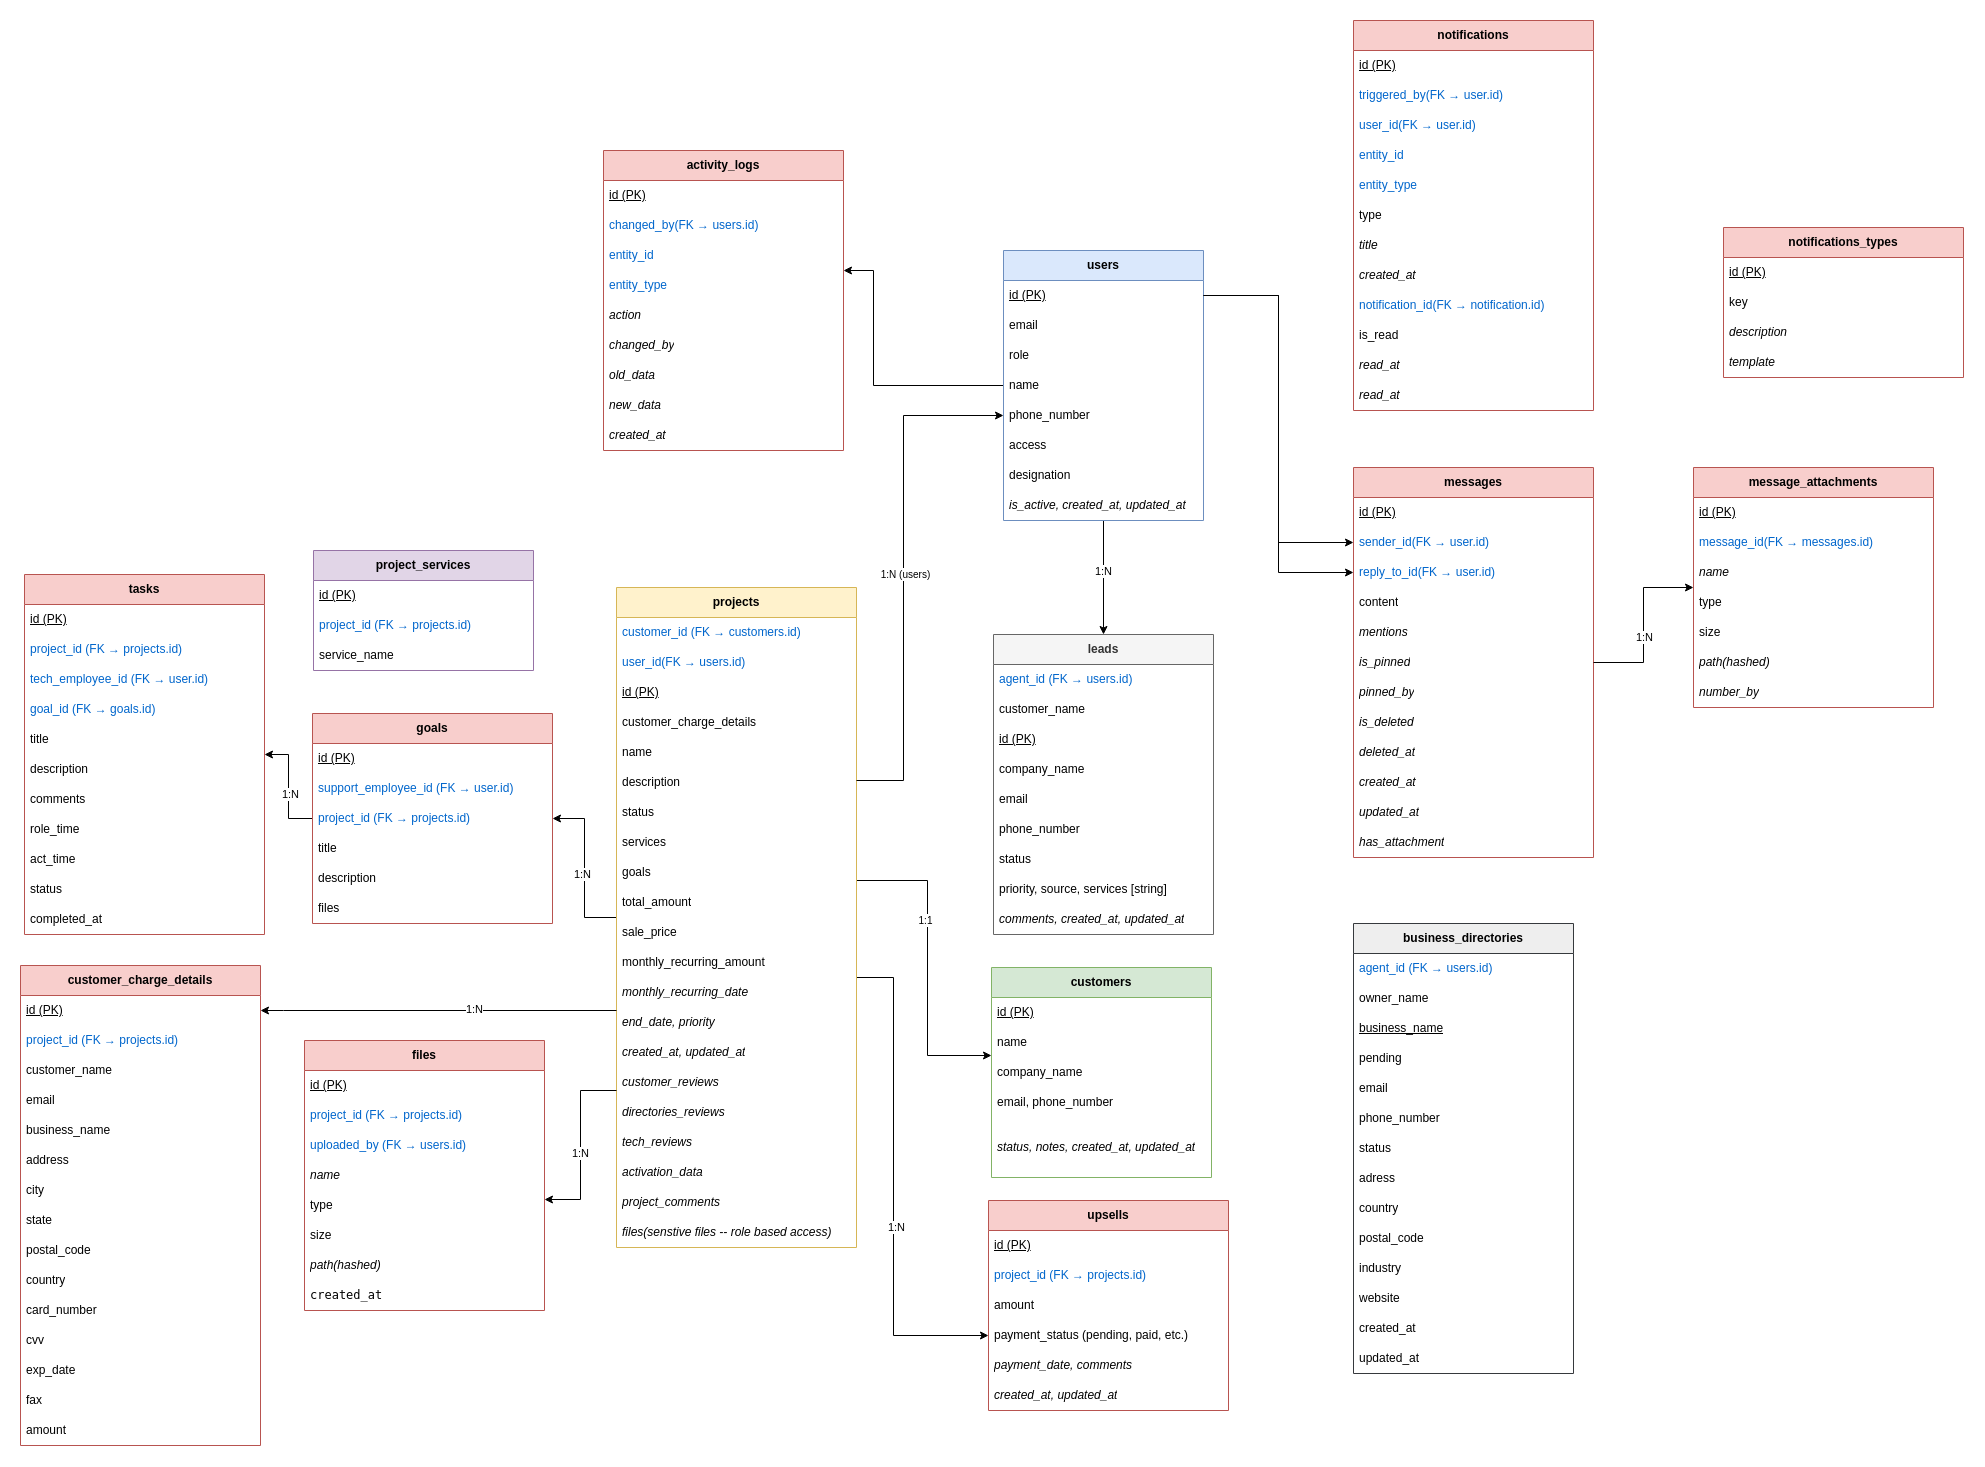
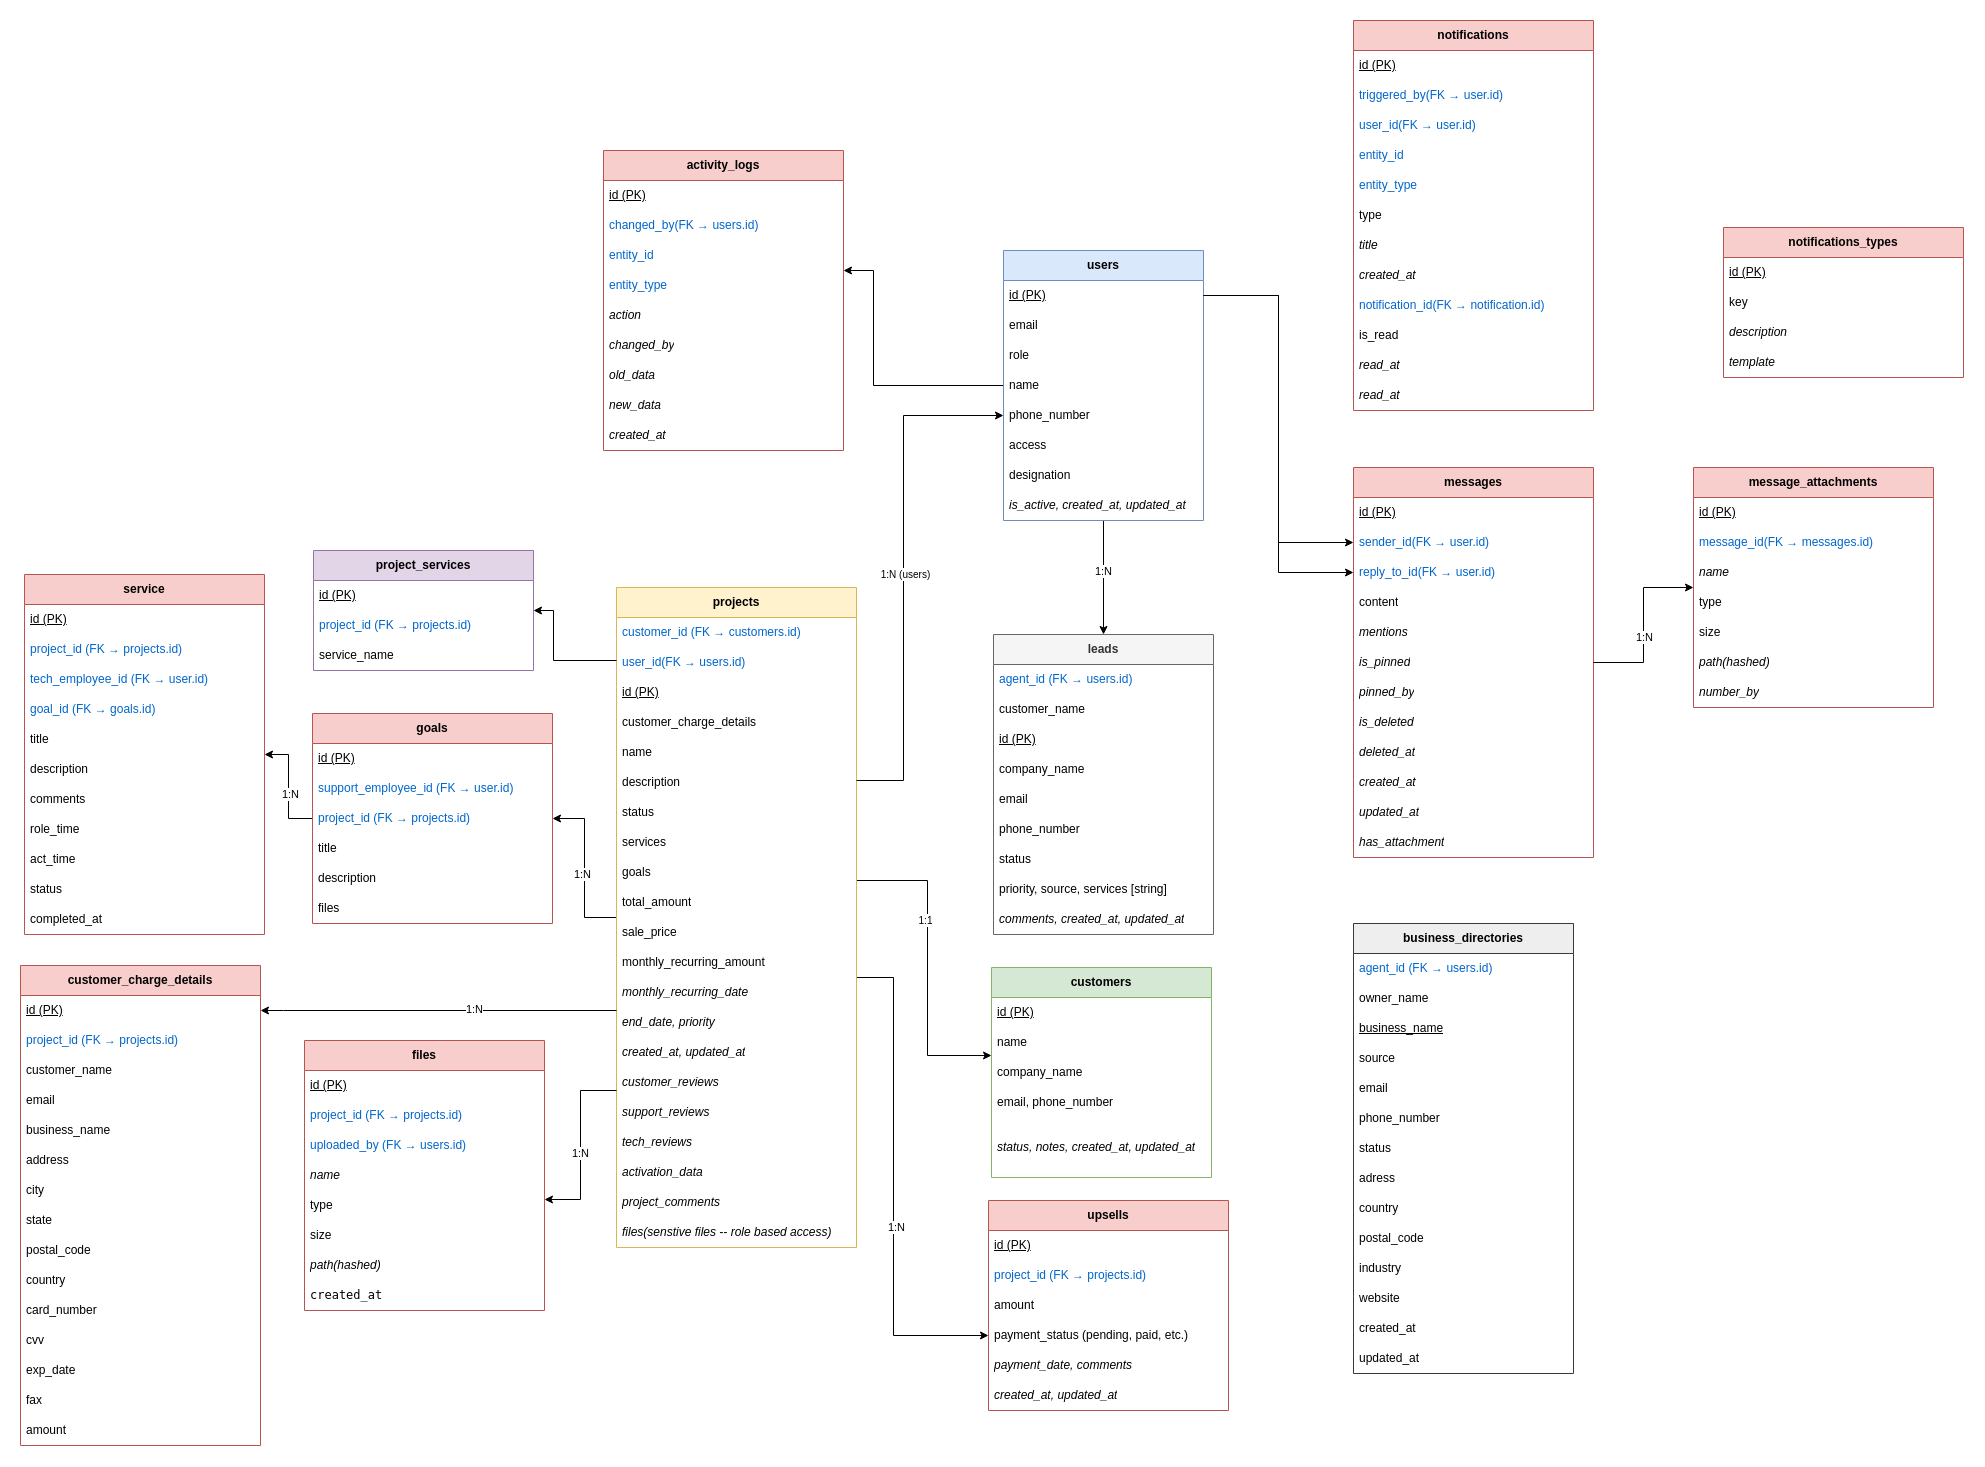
node "tasks": label "tasks" -> "service"
edge "projects" -> "project_services": added
node "pending": label "pending" -> "source"
node "directories_reviews": label "directories_reviews" -> "support_reviews"
